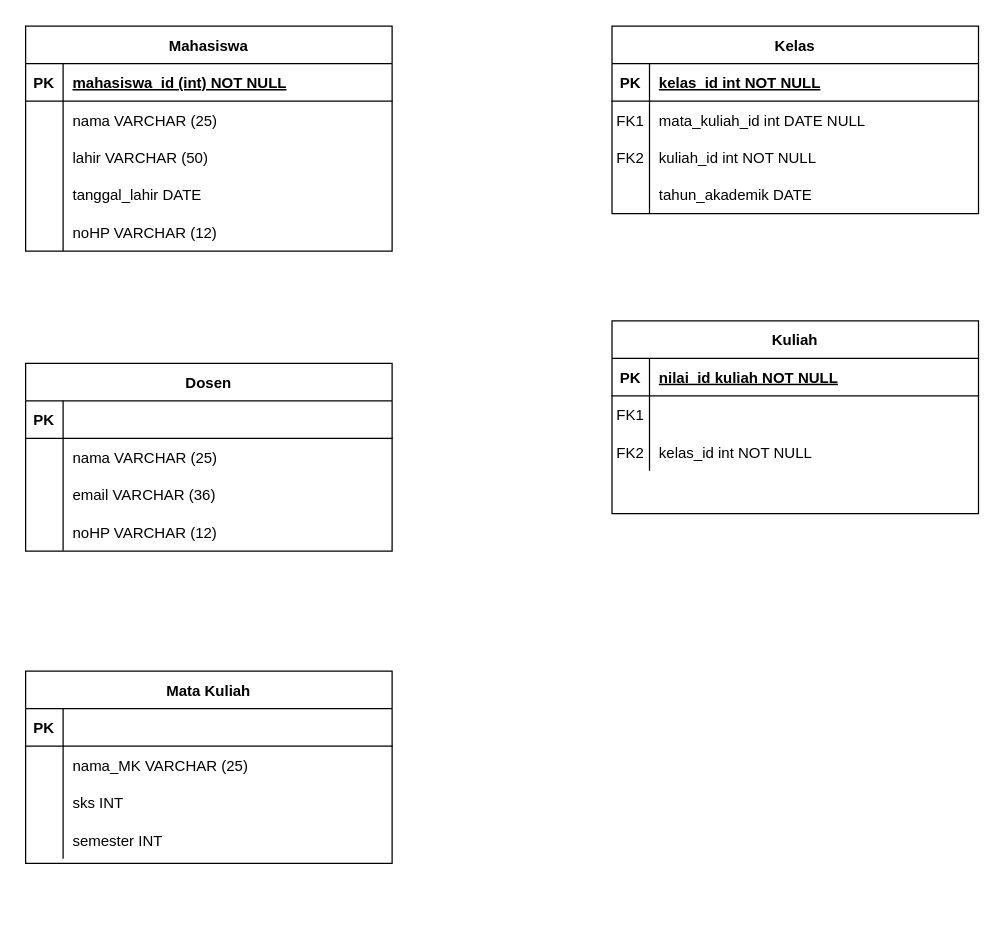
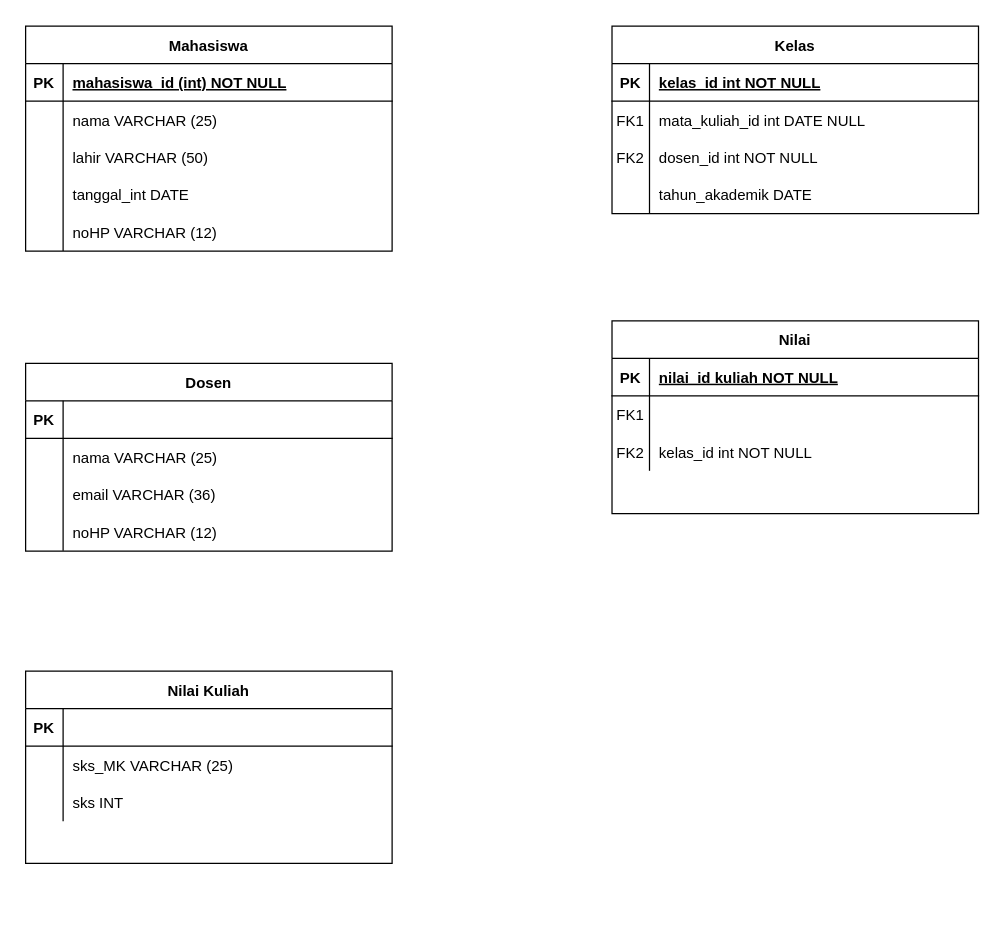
node "kuliah_id int NOT NULL": label "kuliah_id int NOT NULL" -> "dosen_id int NOT NULL"
node "tanggal_lahir DATE": label "tanggal_lahir DATE" -> "tanggal_int DATE"
node "Kuliah": label "Kuliah" -> "Nilai"
node "Mata Kuliah": label "Mata Kuliah" -> "Nilai Kuliah"
node "nama_MK VARCHAR (25)": label "nama_MK VARCHAR (25)" -> "sks_MK VARCHAR (25)"
node "semester INT": removed
